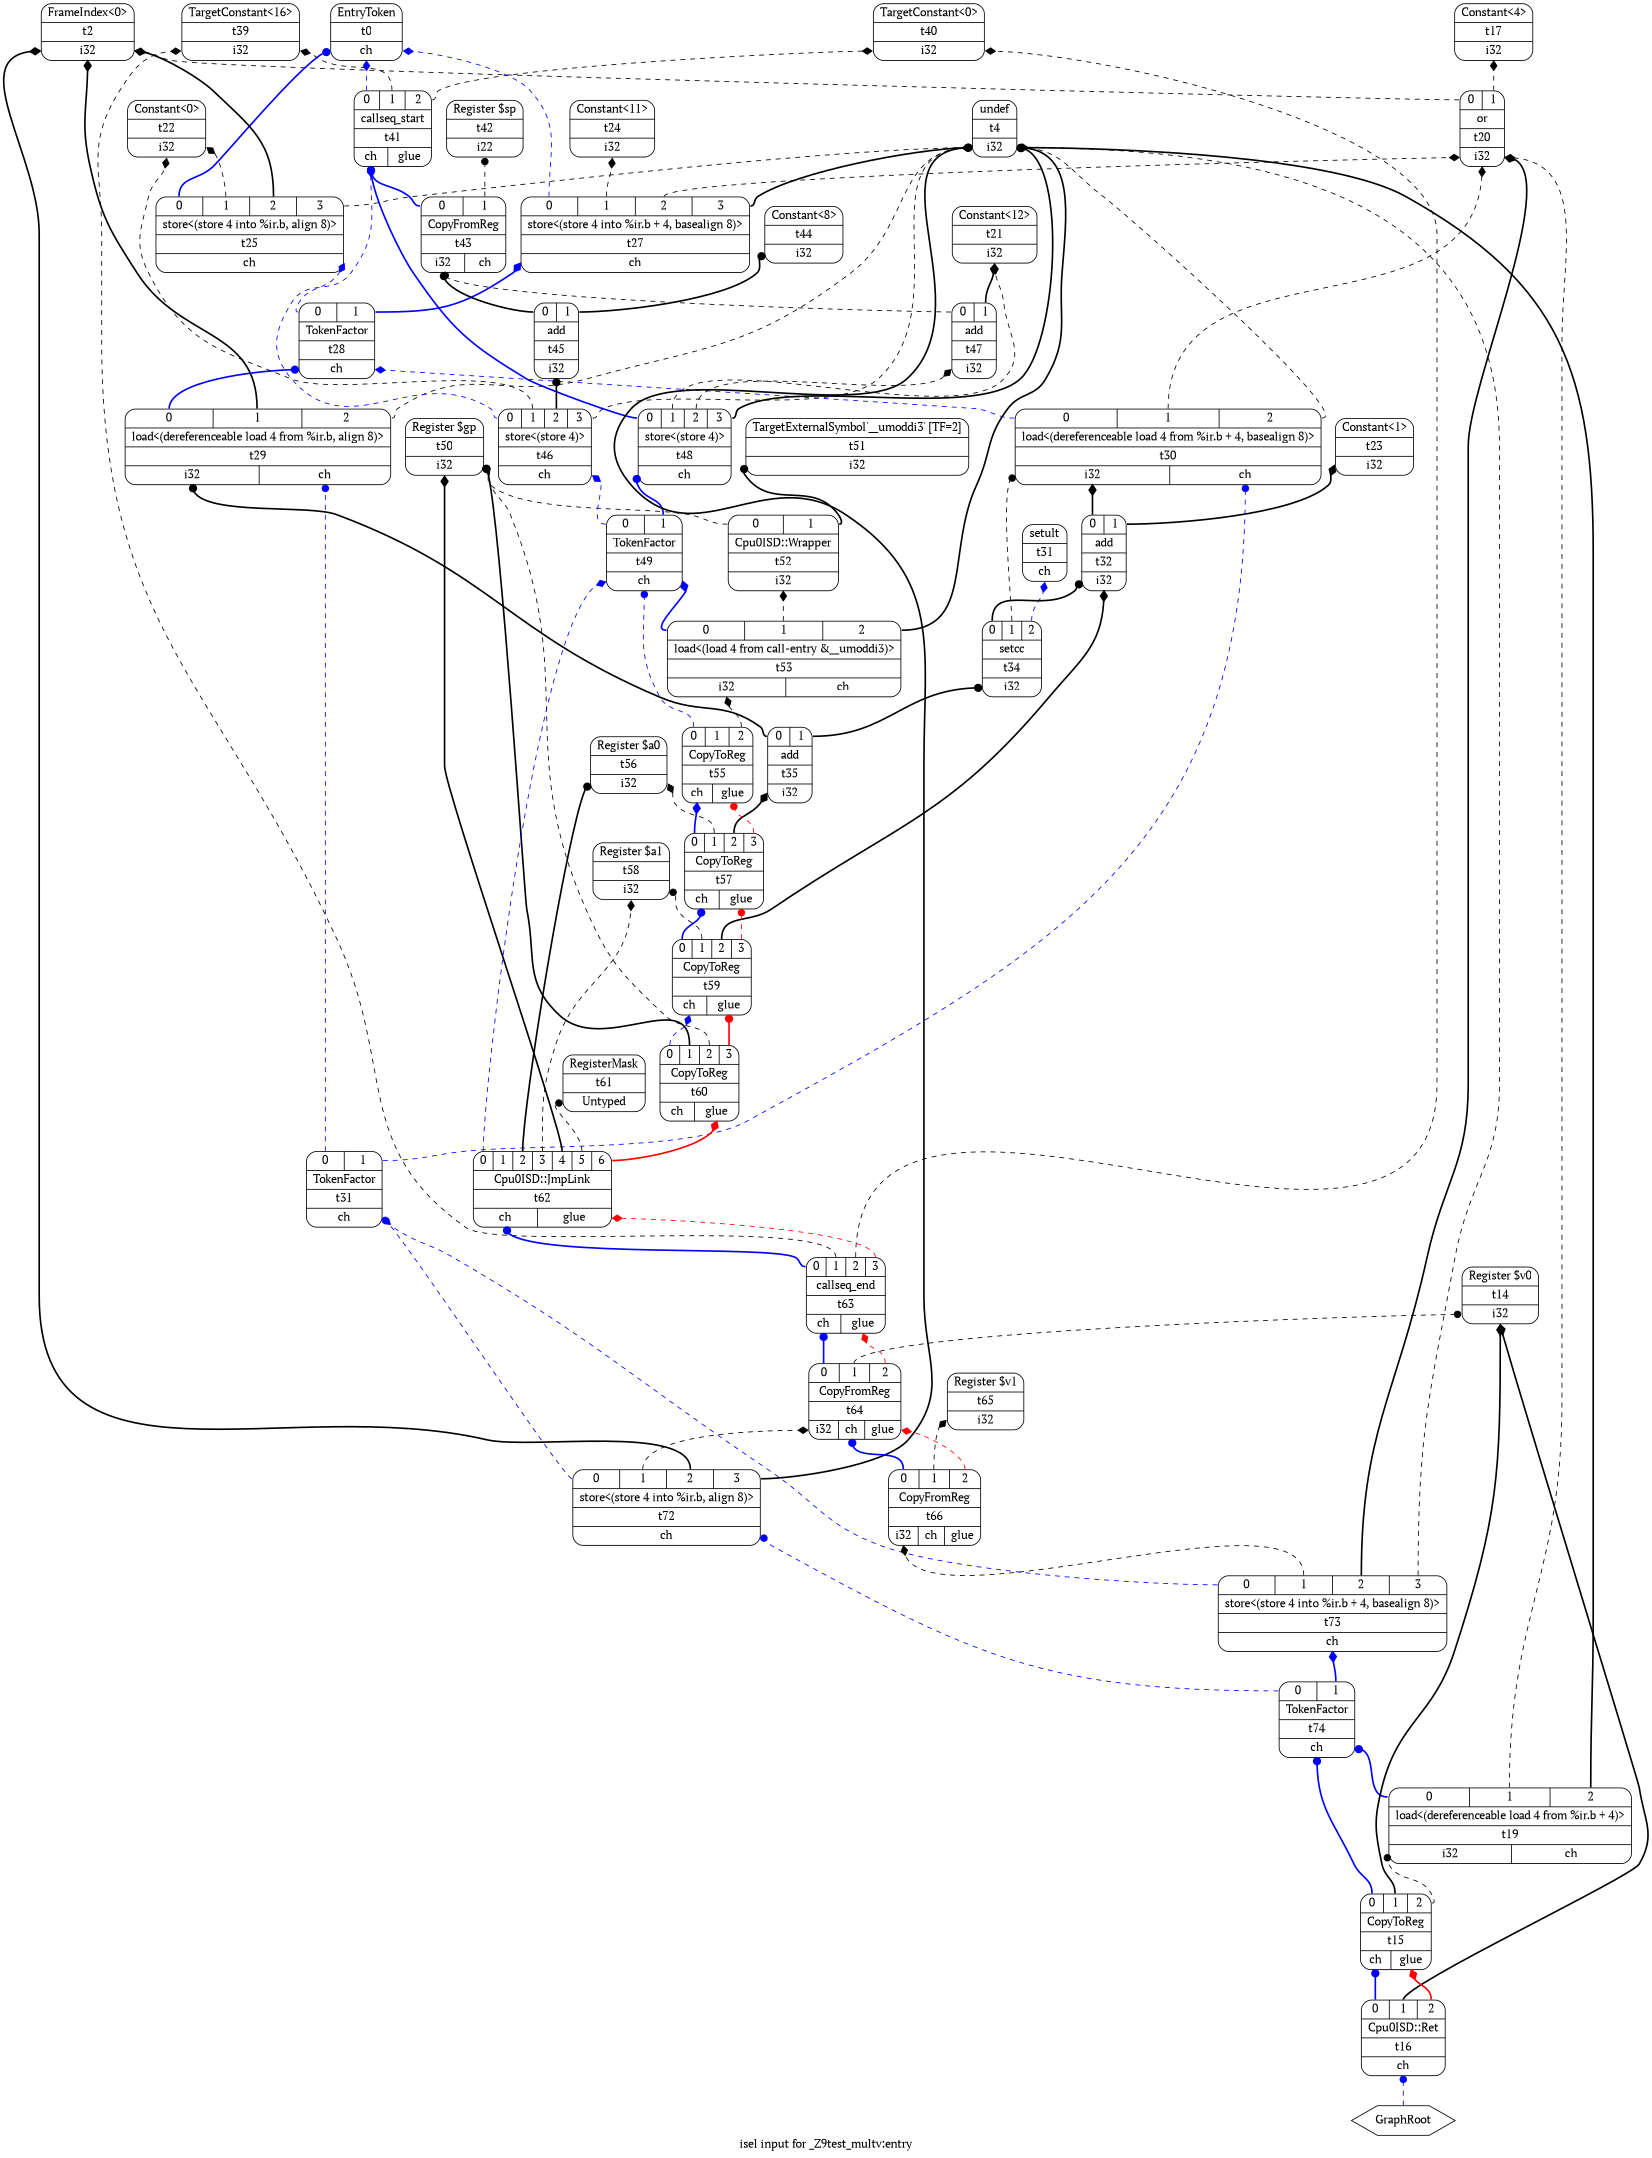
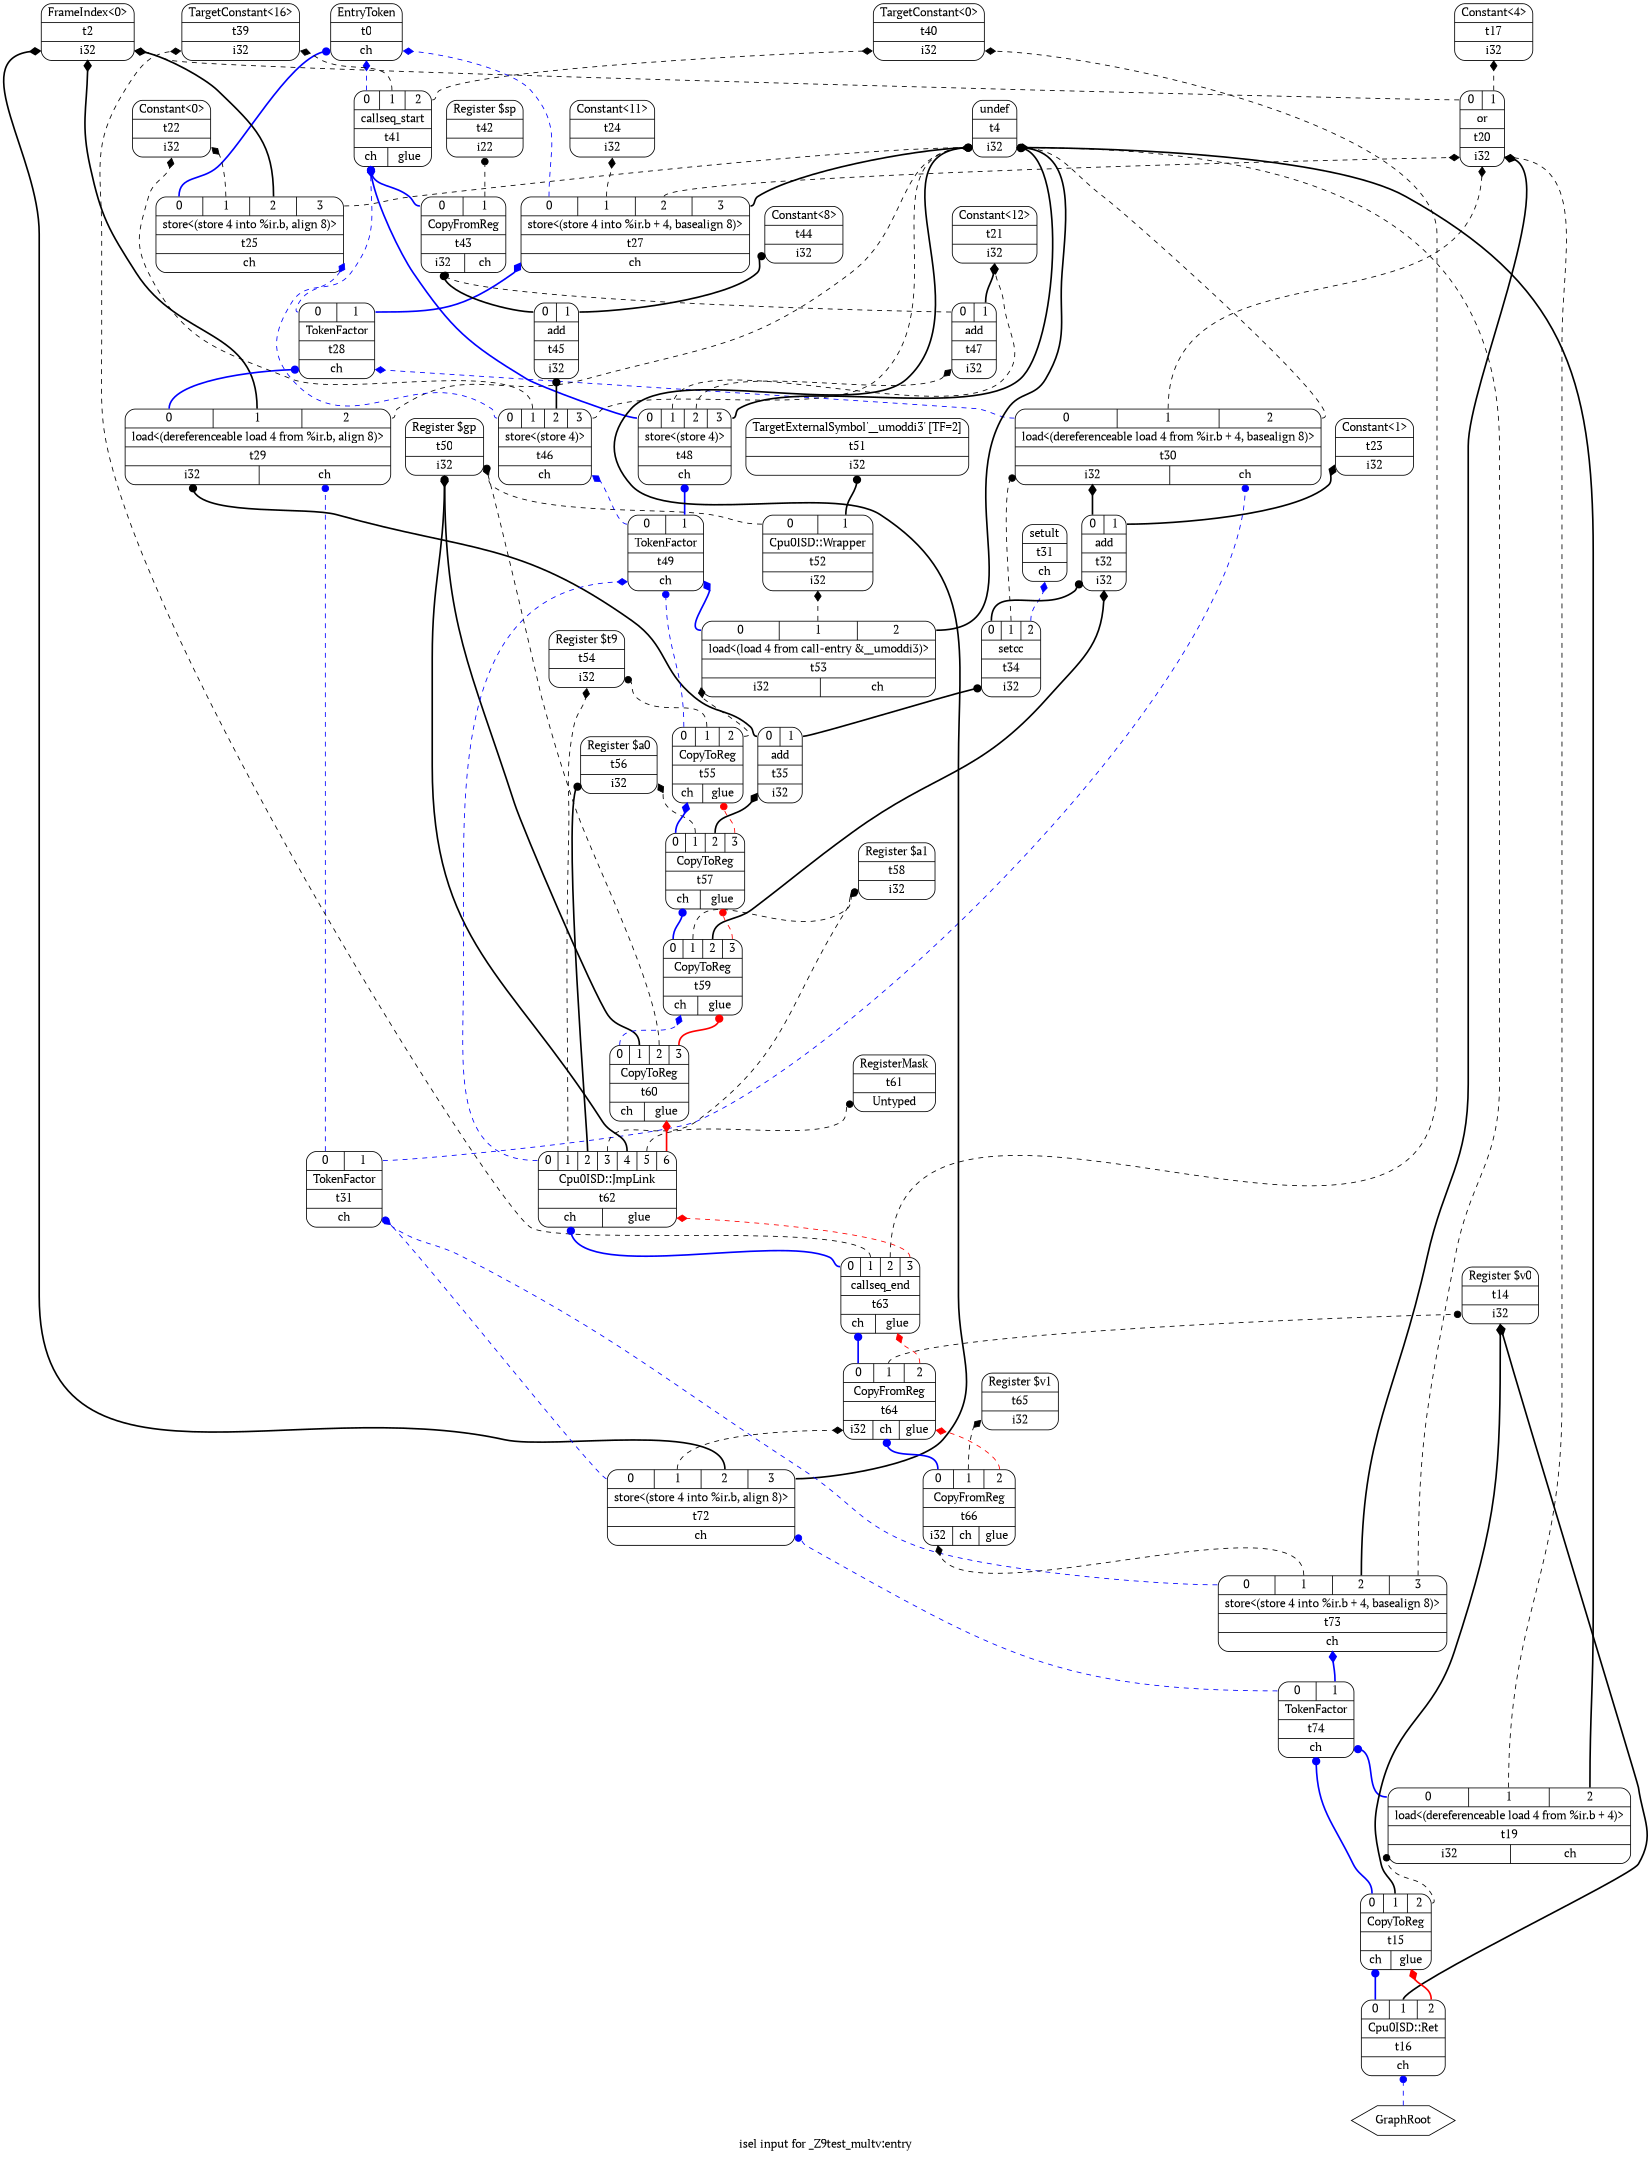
node "Register $t9": added
